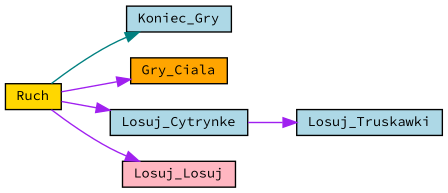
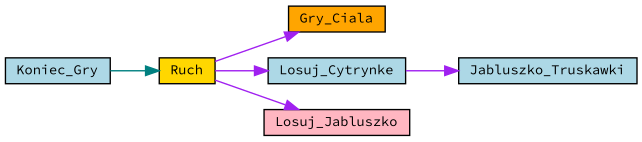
edge "Ruch" -> "Koniec_Gry": reversed
node "Losuj_Truskawki": label "Losuj_Truskawki" -> "Jabluszko_Truskawki"
node "Losuj_Losuj": label "Losuj_Losuj" -> "Losuj_Jabluszko"
